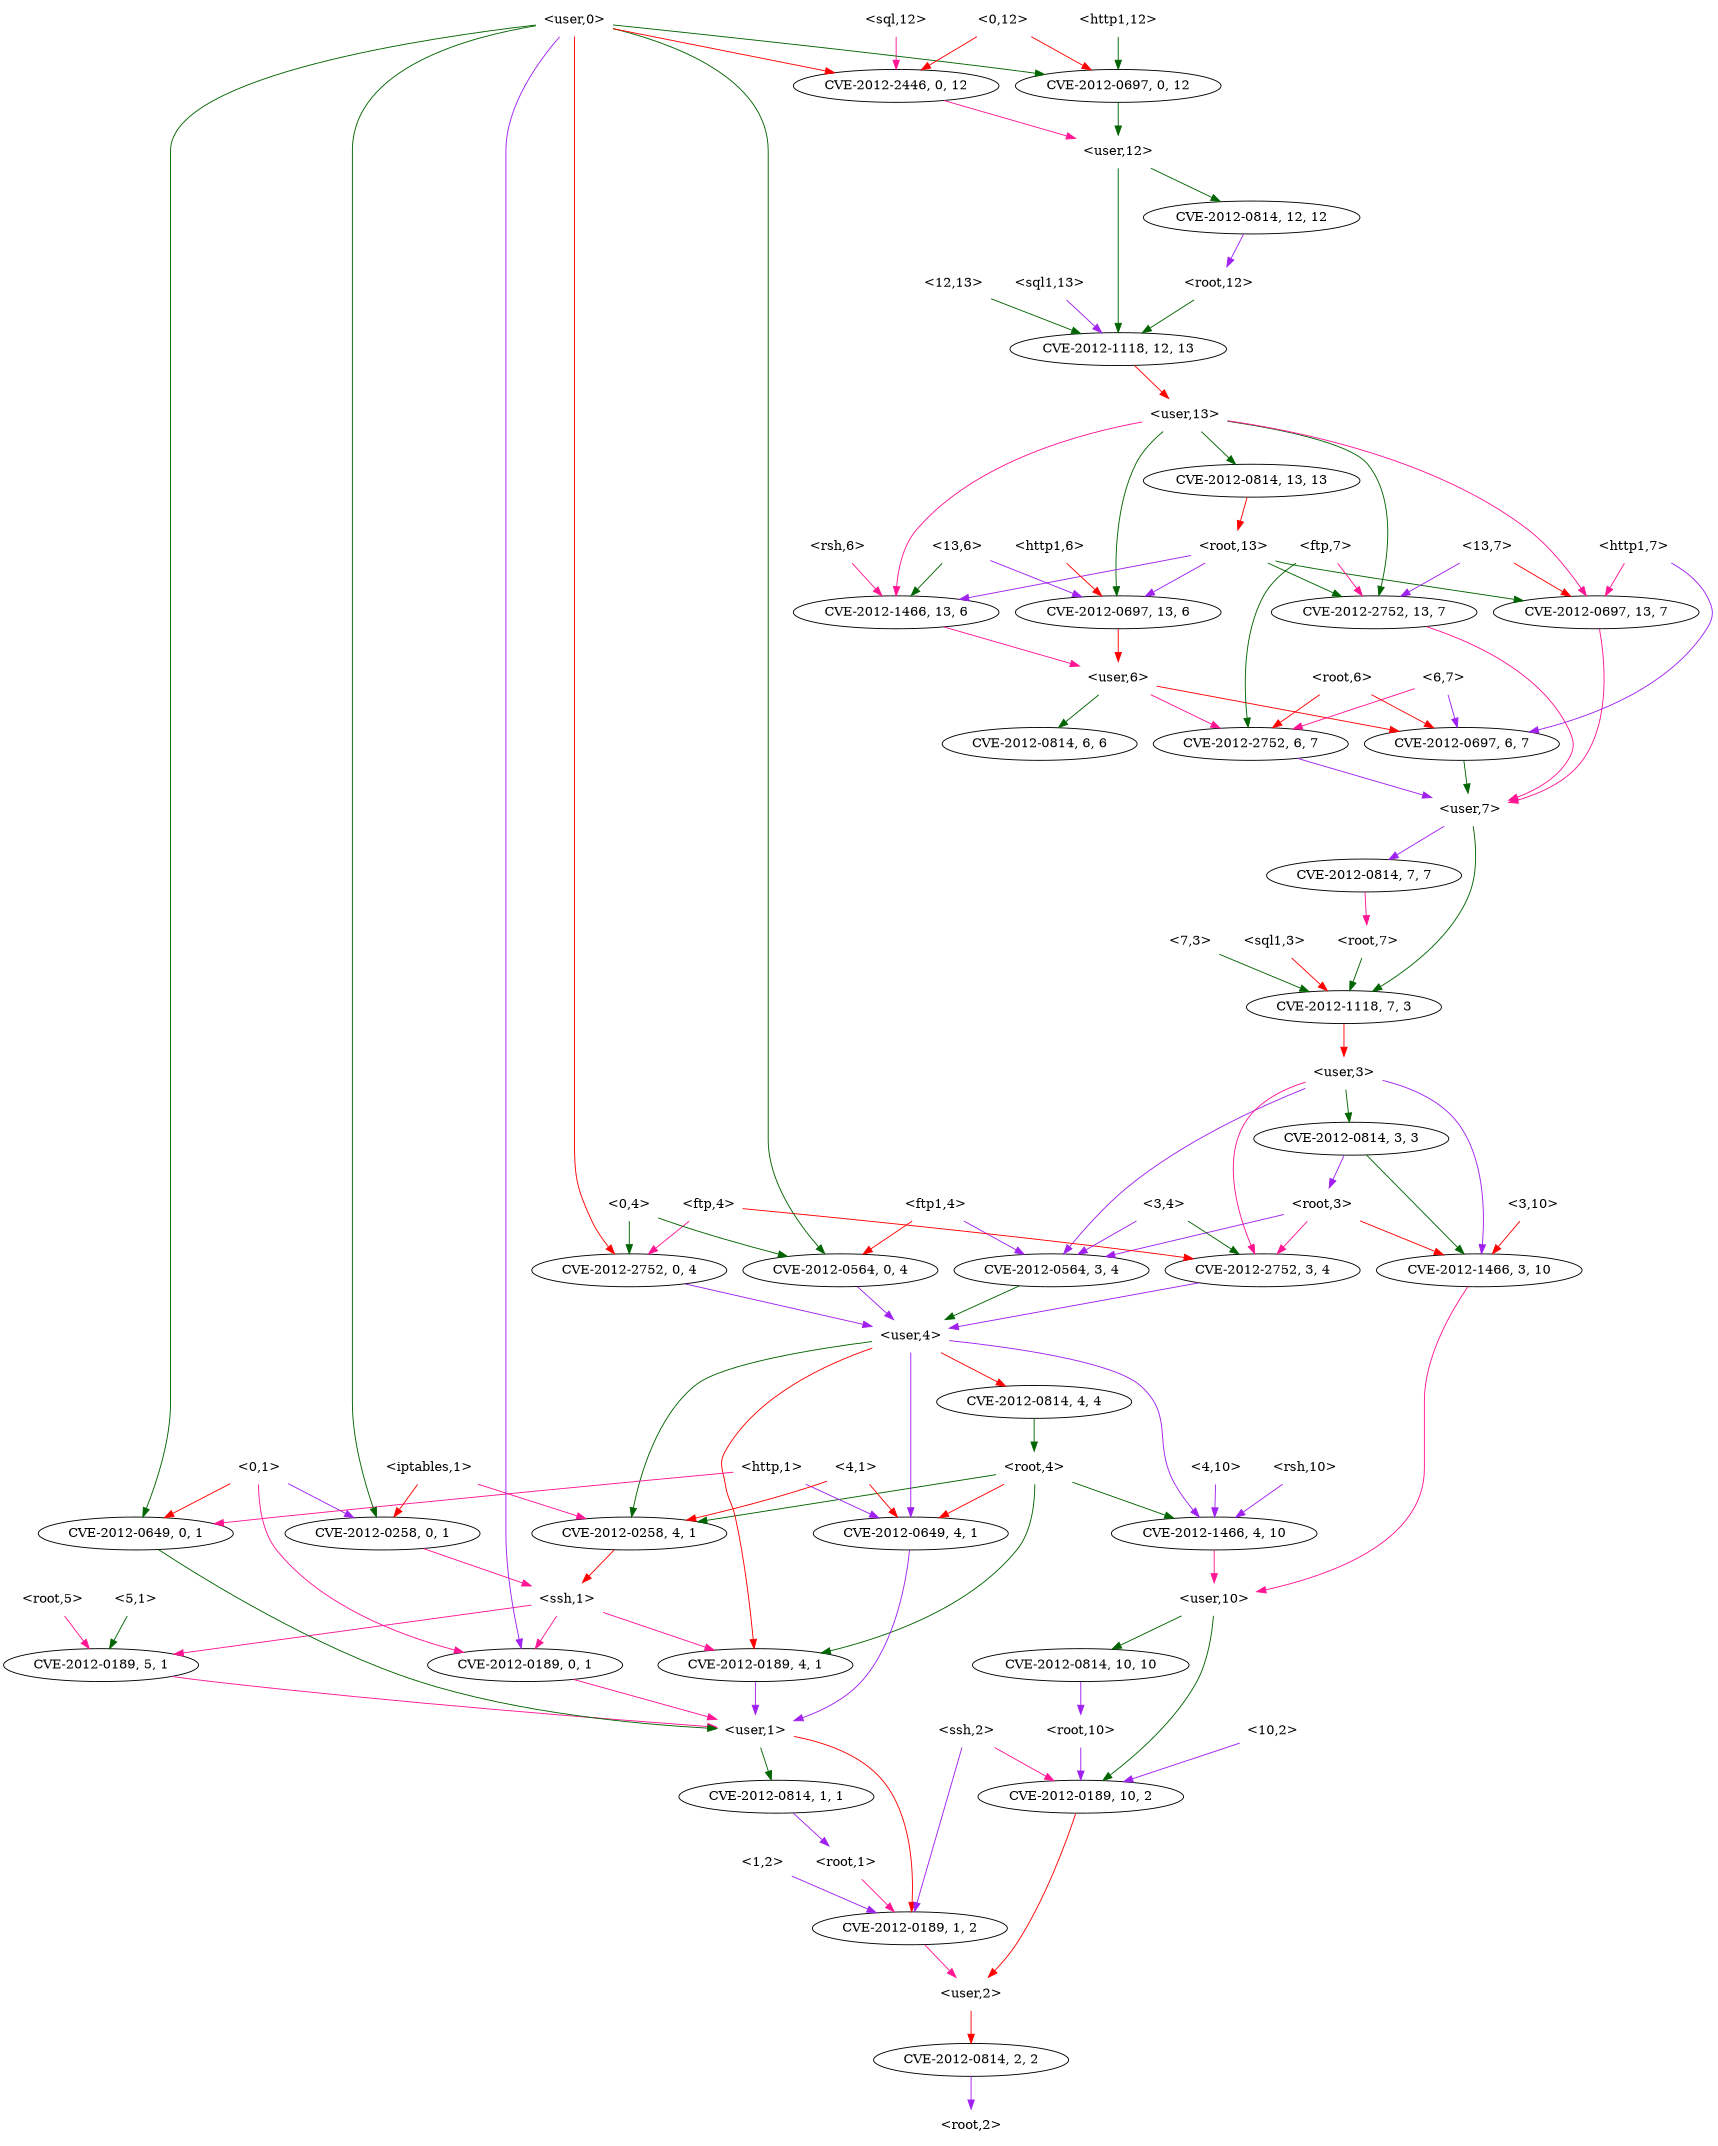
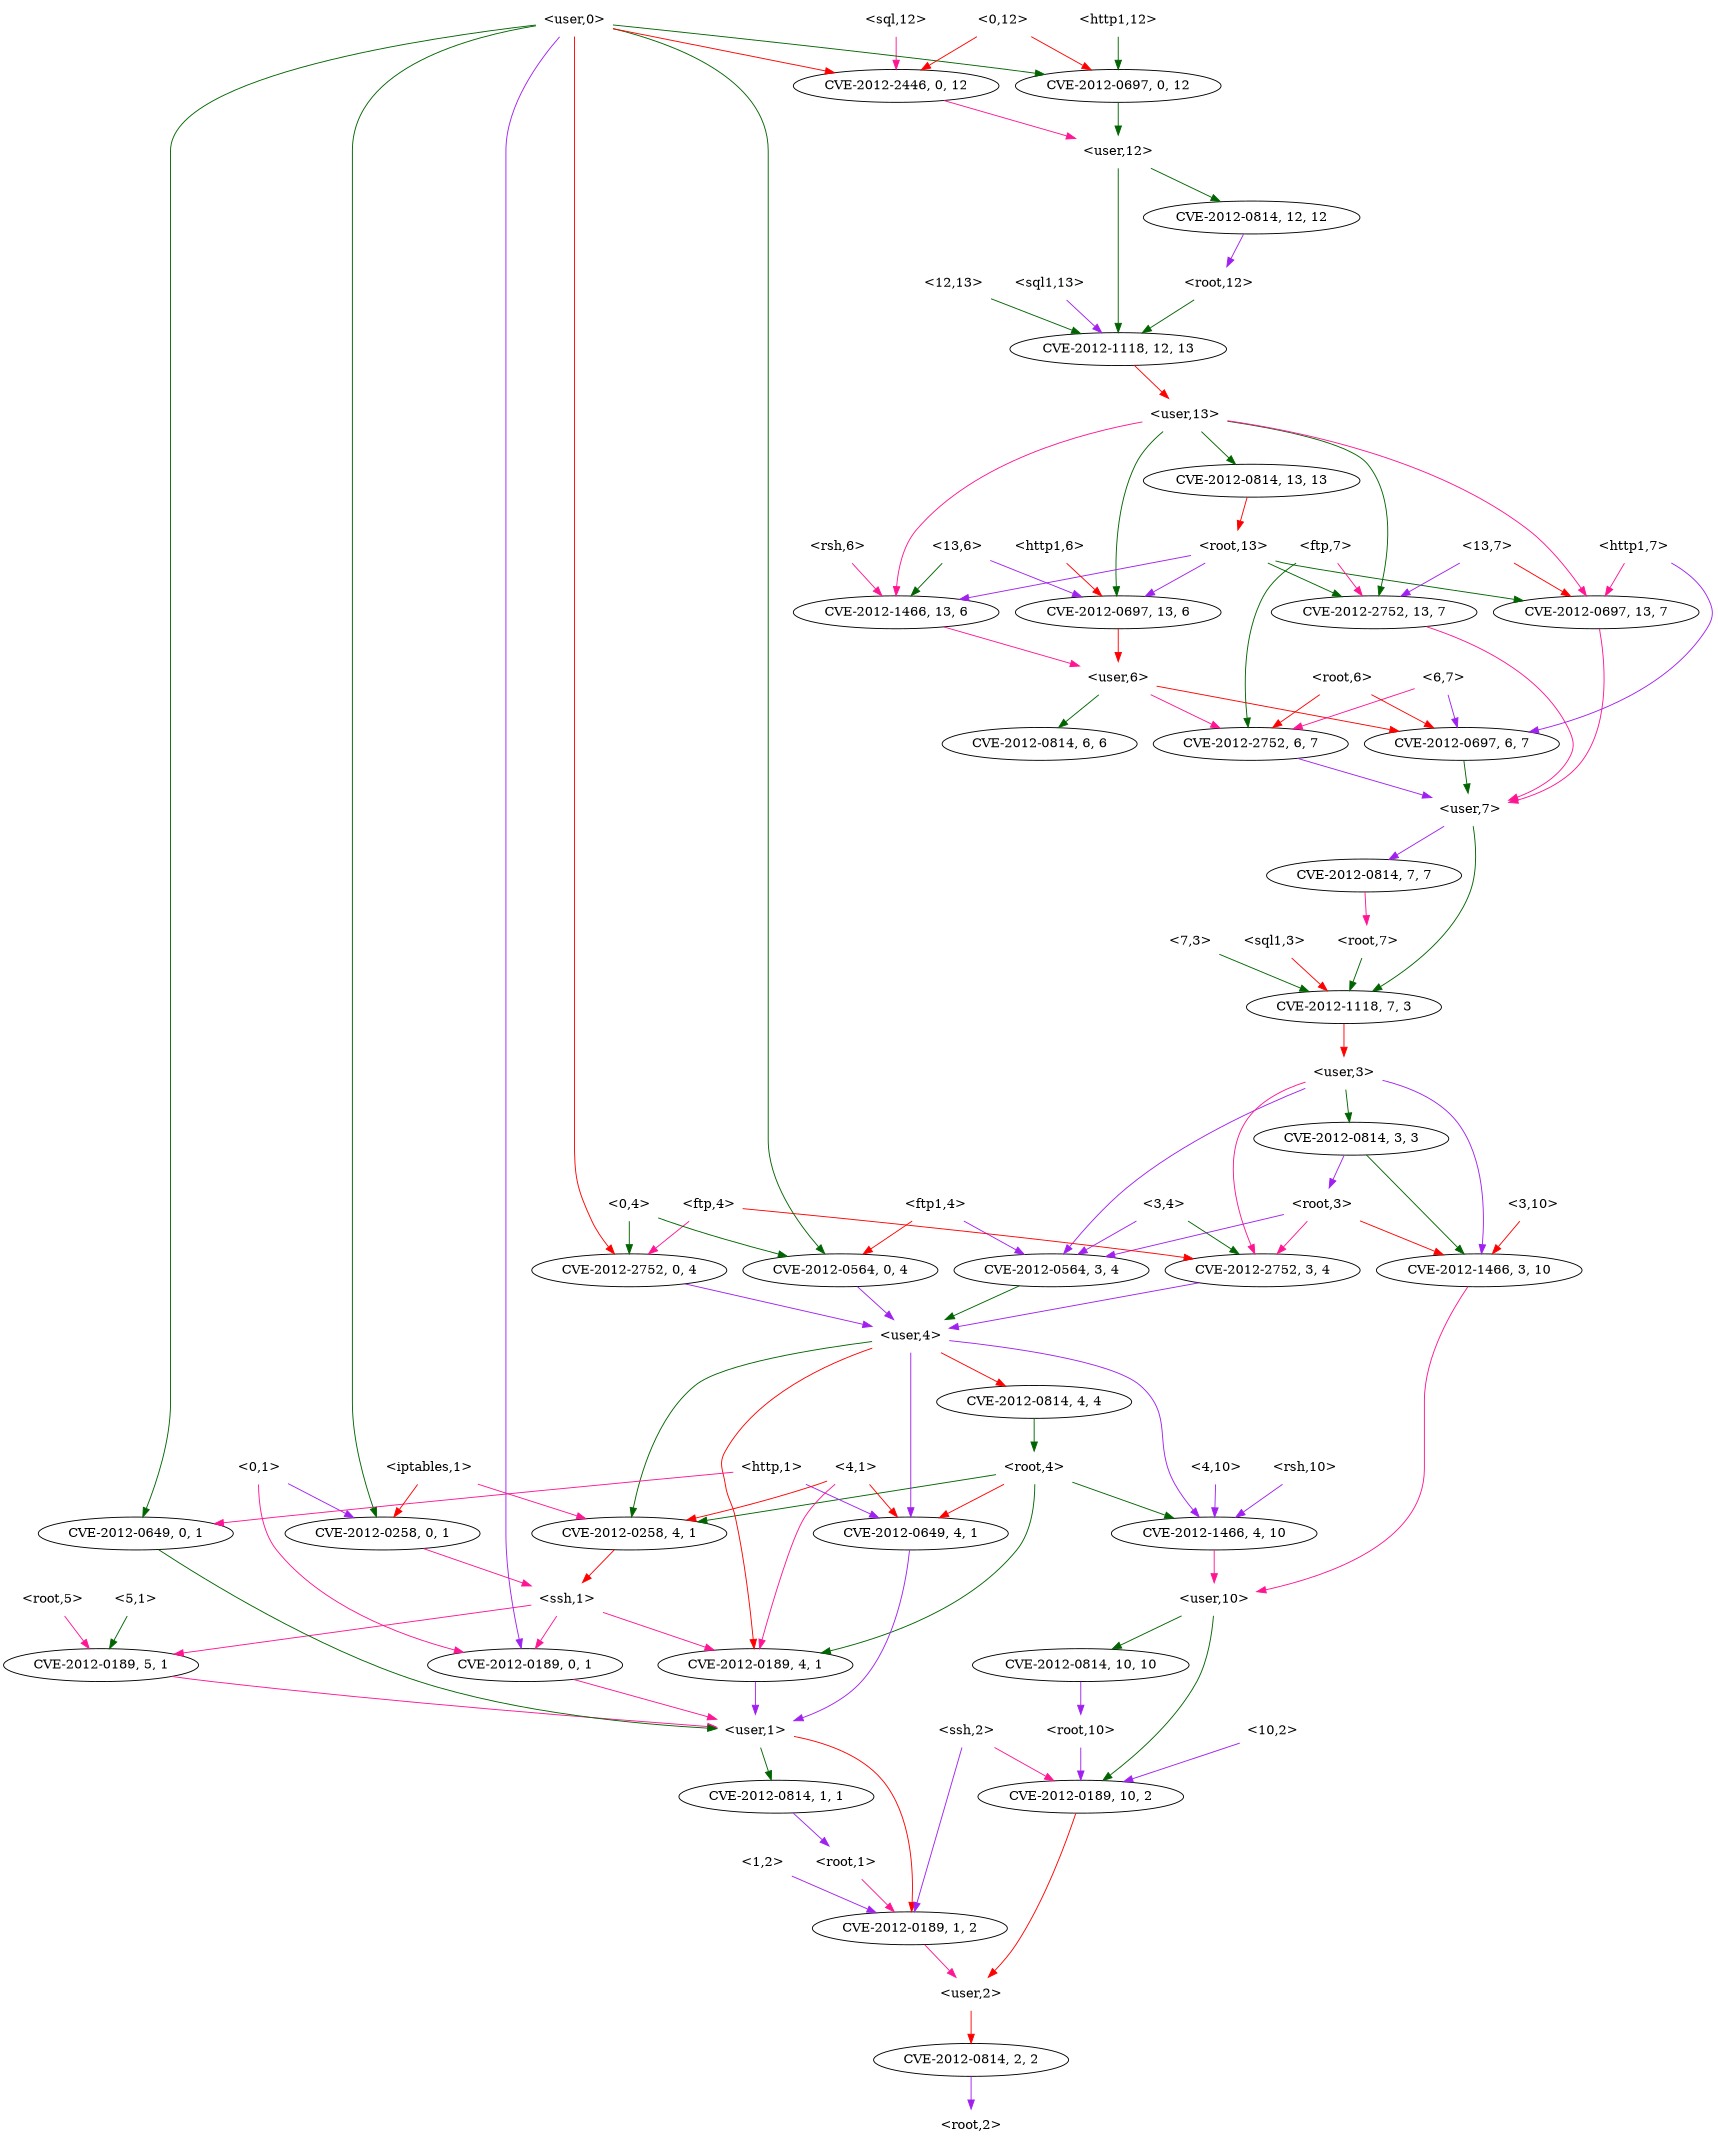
edge "<0,1>" -> "CVE-2012-0649, 0, 1": removed
edge "<4,1>" -> "CVE-2012-0189, 4, 1": added
